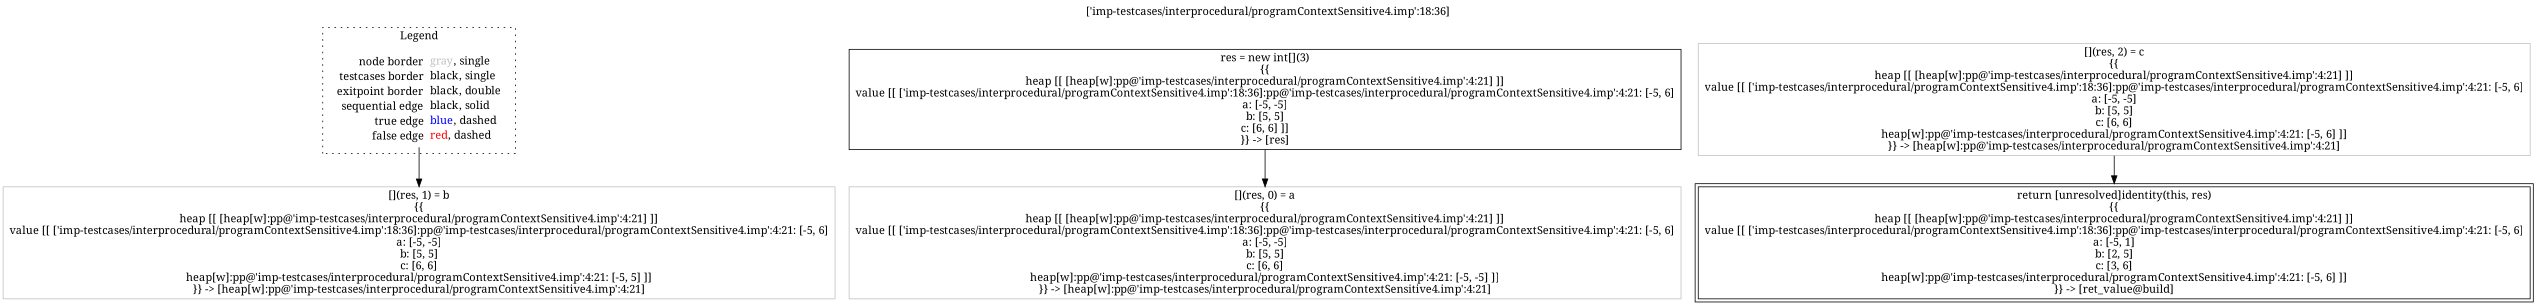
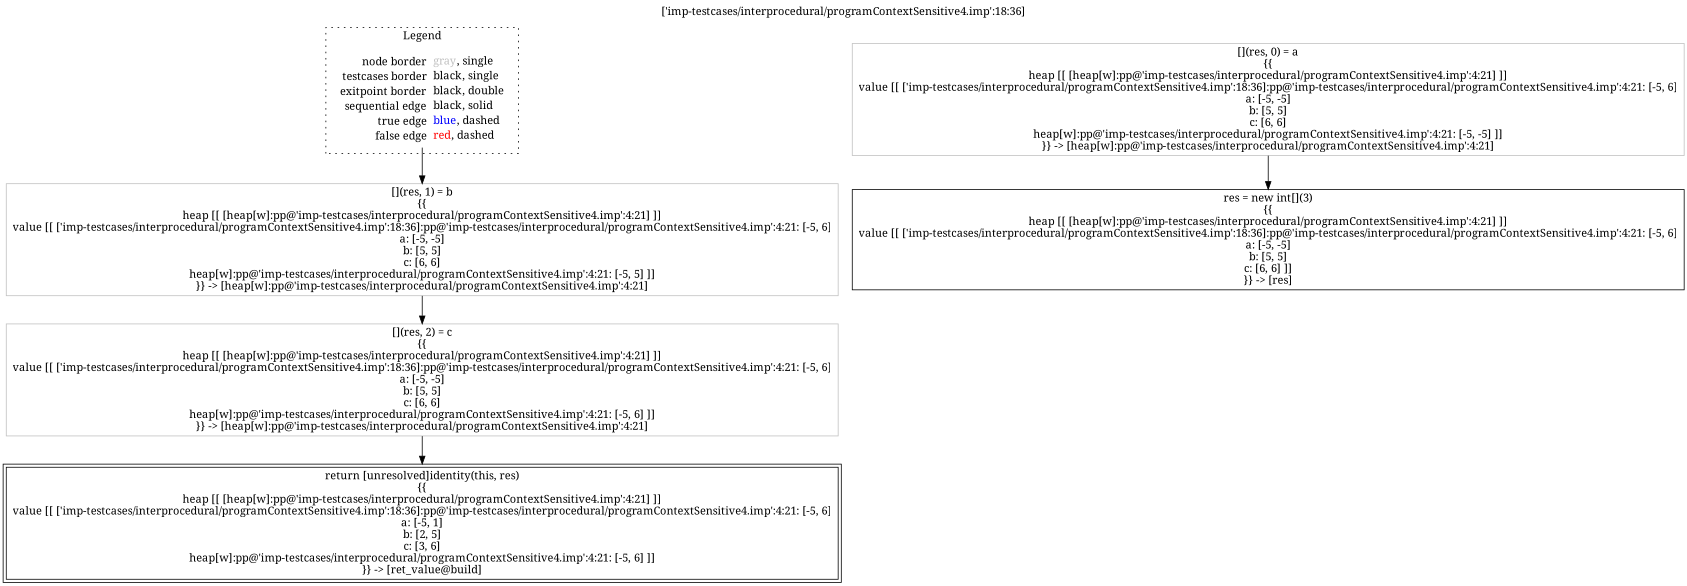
edge "res = new int[](3)" -> "[](res, 0) = a": reversed
edge "[](res, 1) = b" -> "[](res, 2) = c": added
